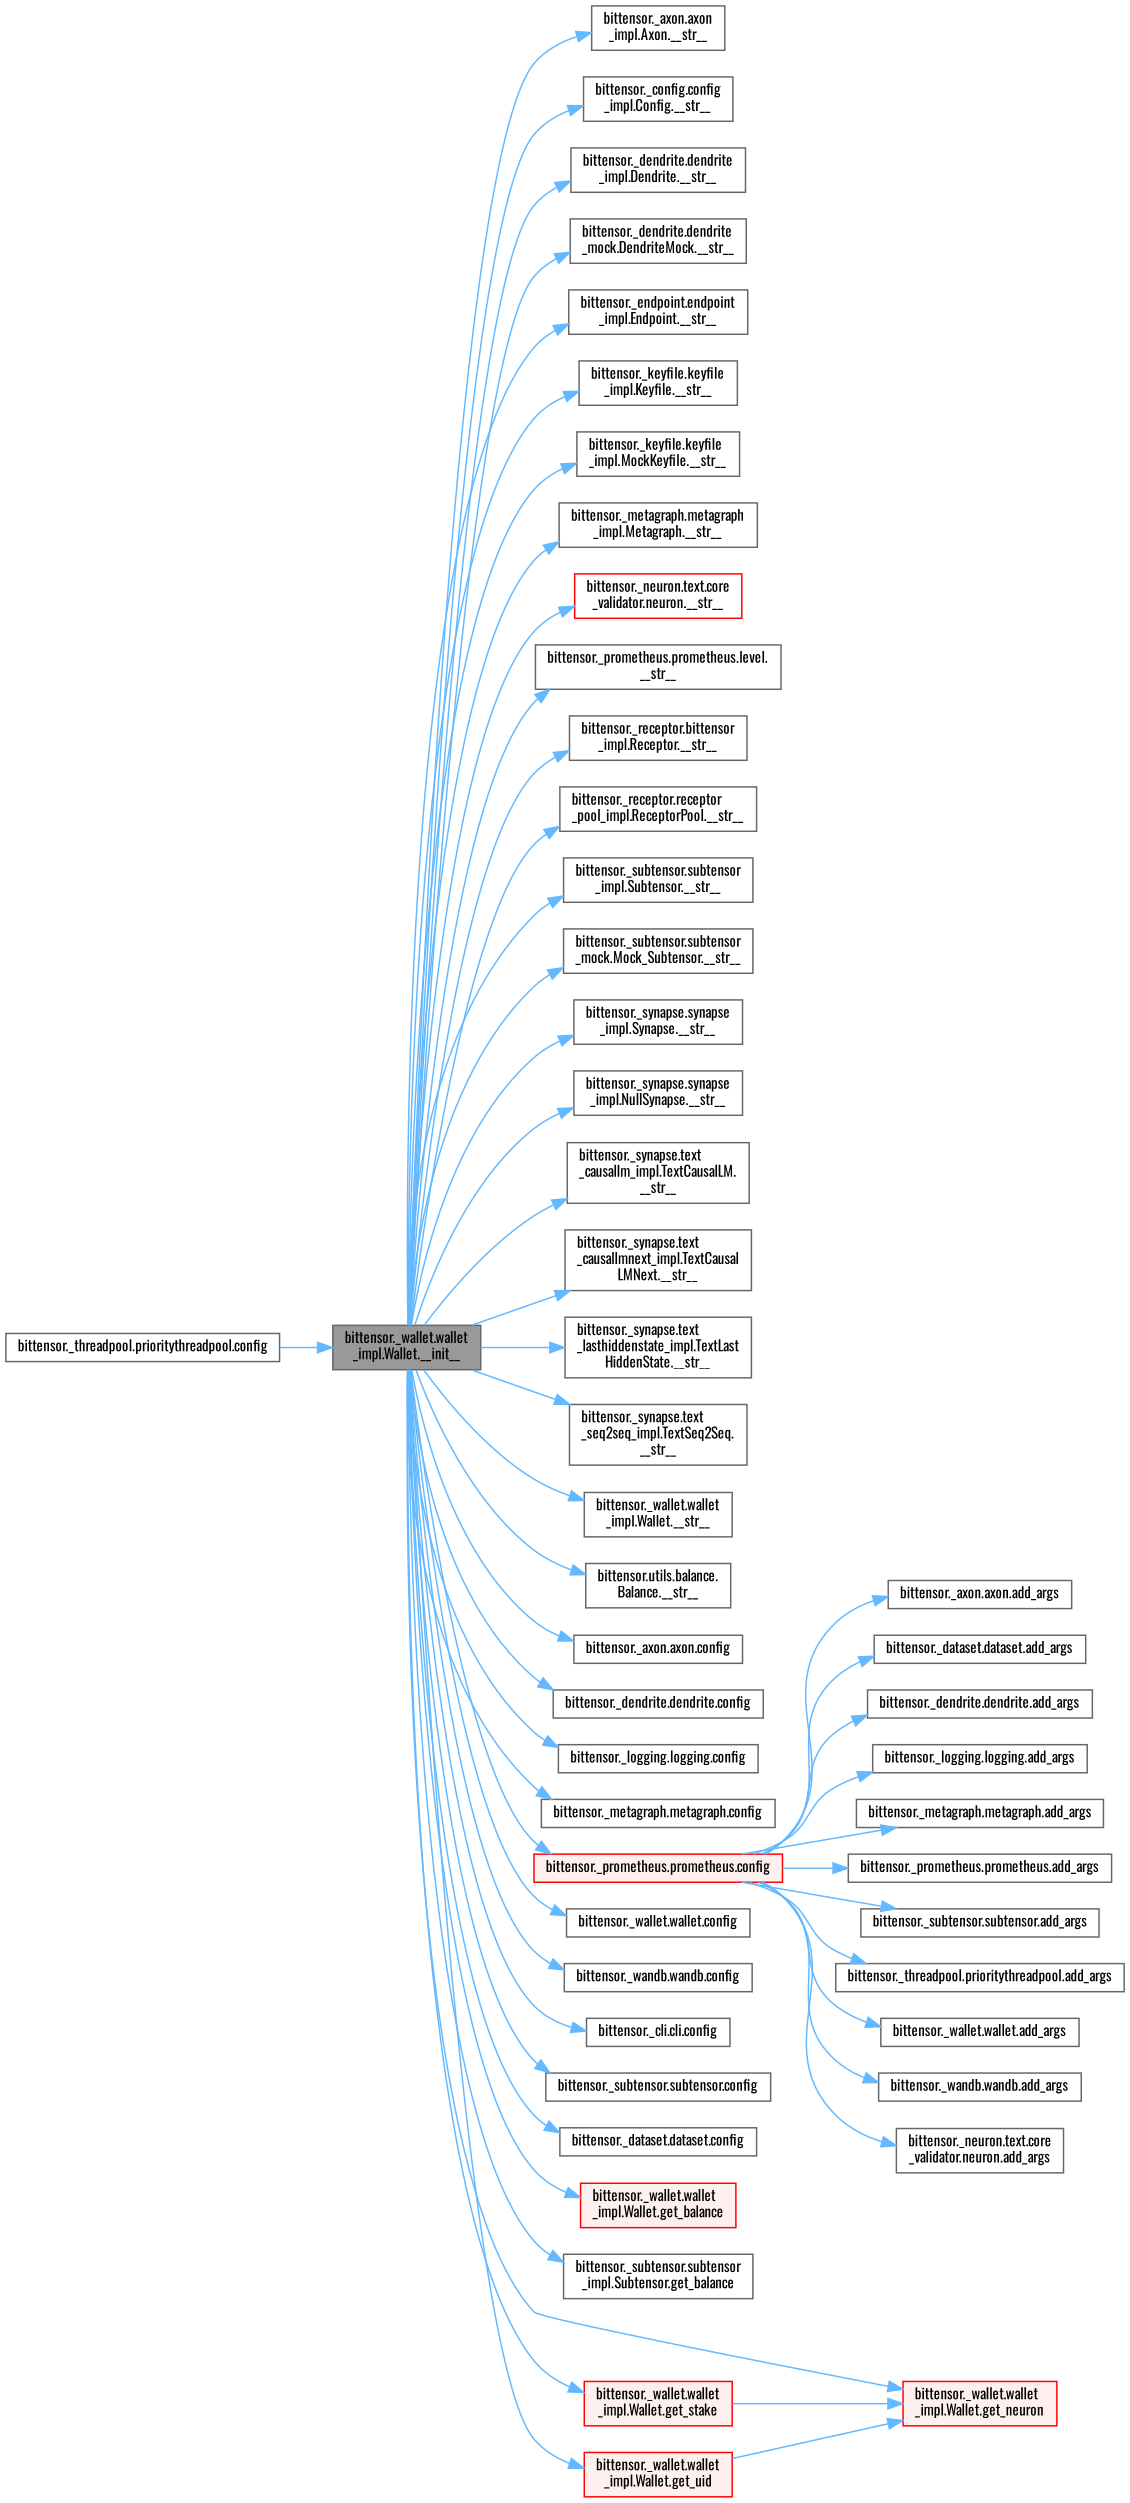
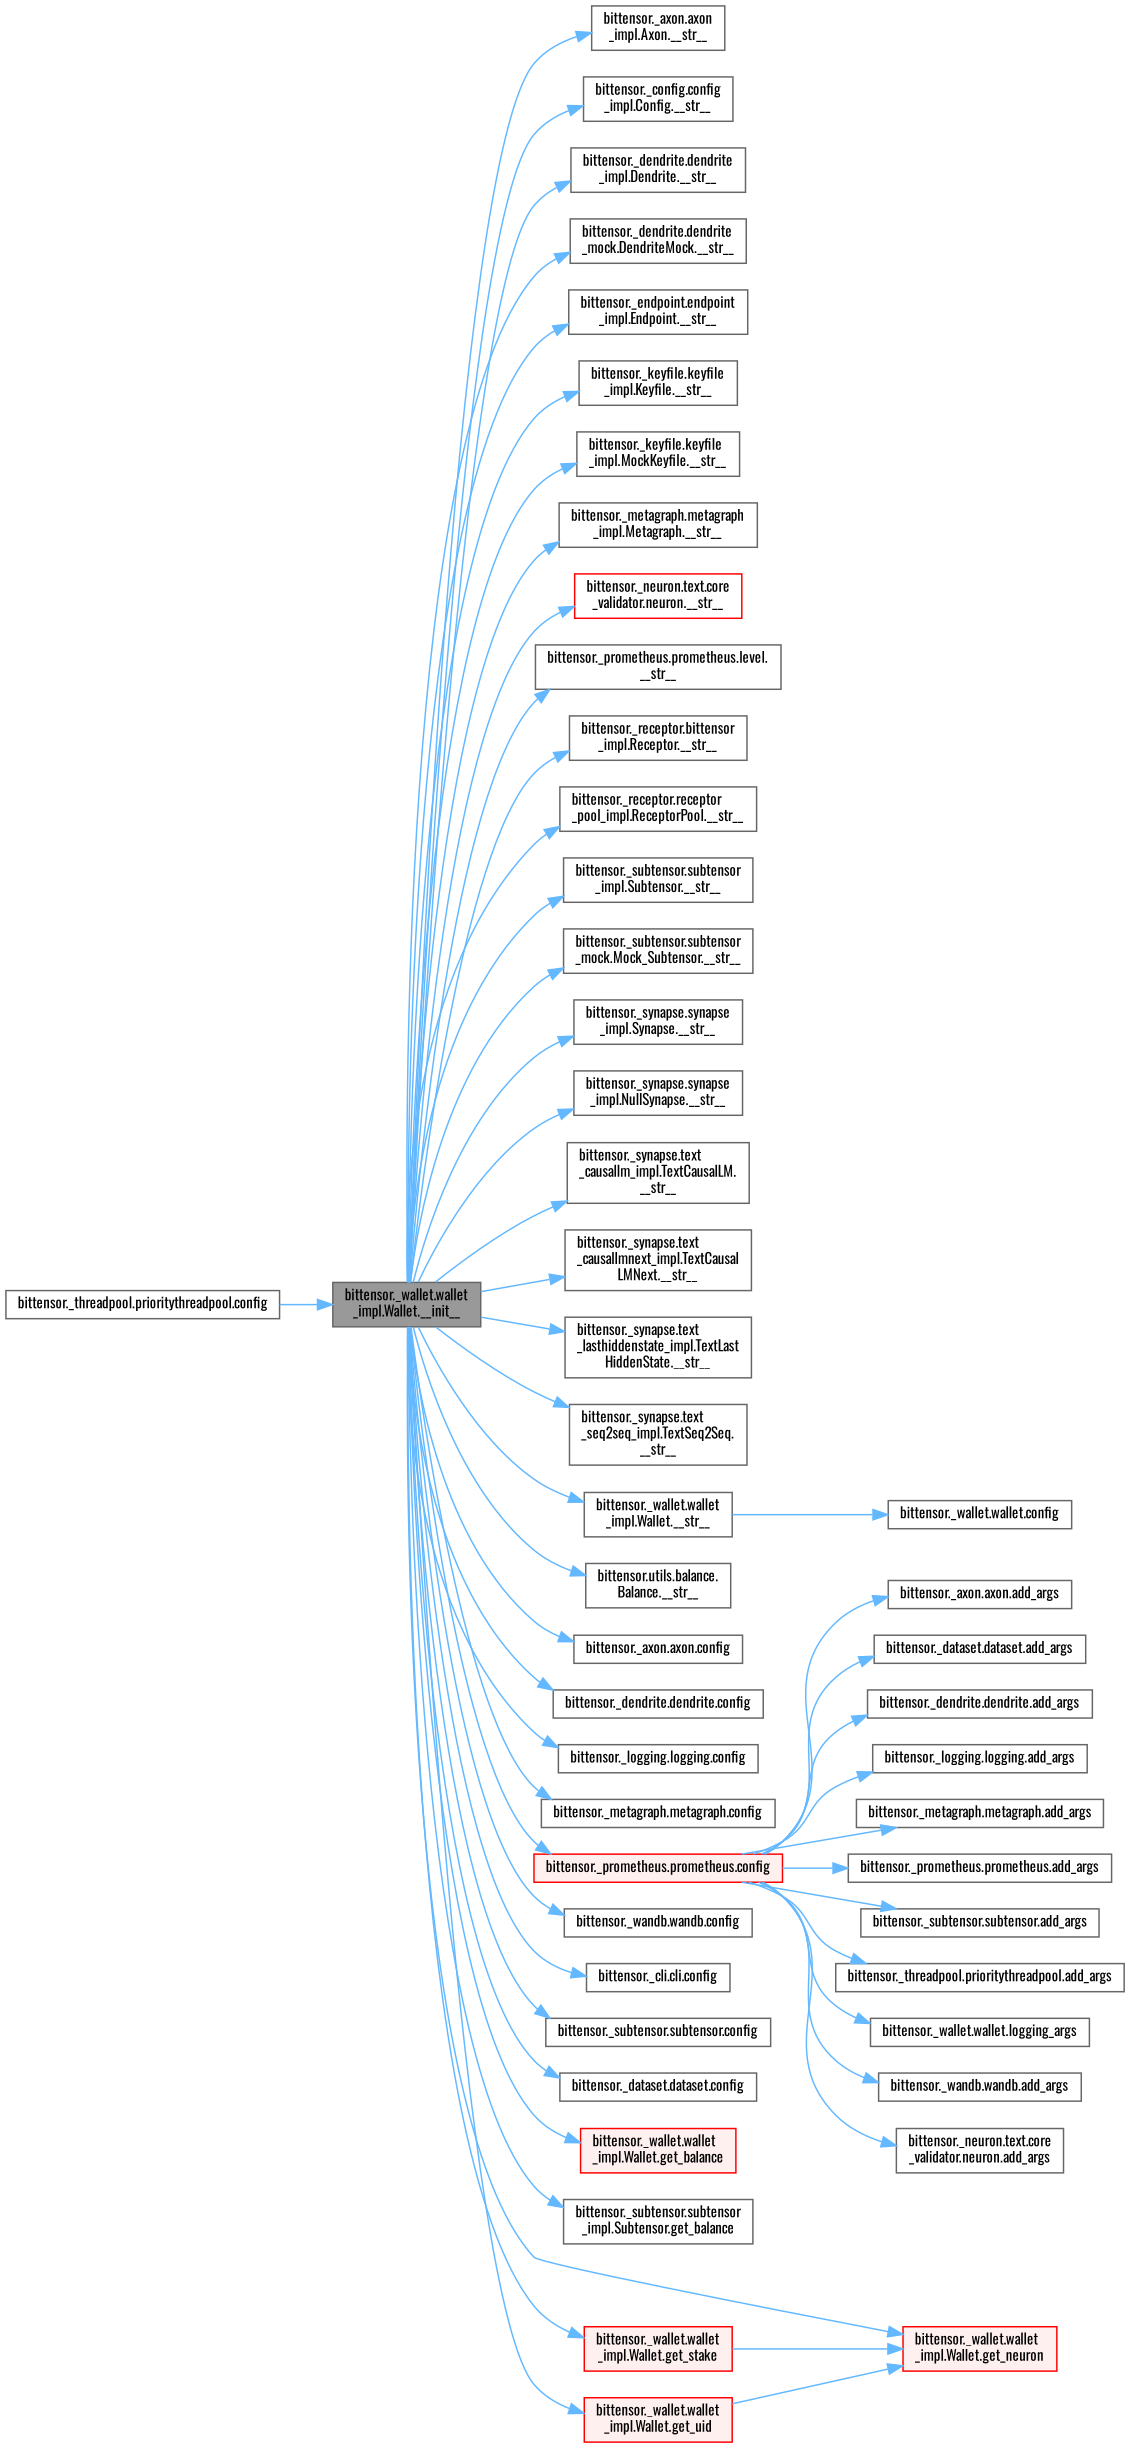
edge "bittensor._wallet.wallet _impl.Wallet.__init__" -> "bittensor._wallet.wallet.config": now "bittensor._wallet.wallet _impl.Wallet.__str__" -> "bittensor._wallet.wallet.config"
node "bittensor._wallet.wallet.add_args": label "bittensor._wallet.wallet.add_args" -> "bittensor._wallet.wallet.logging_args"
